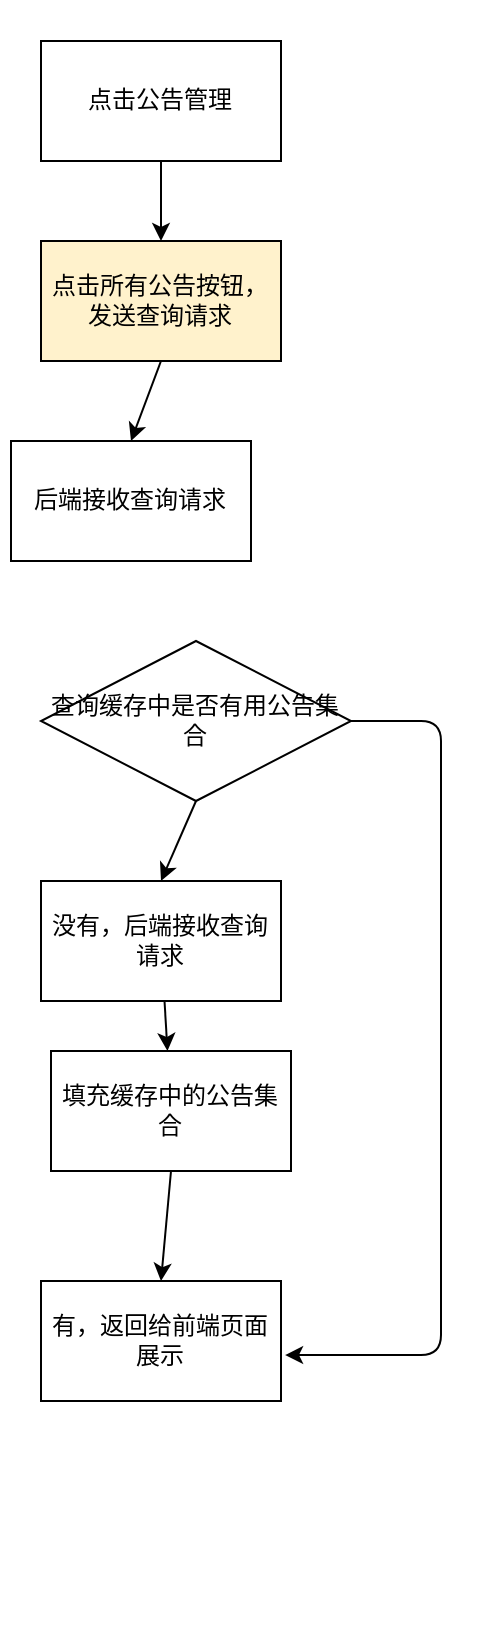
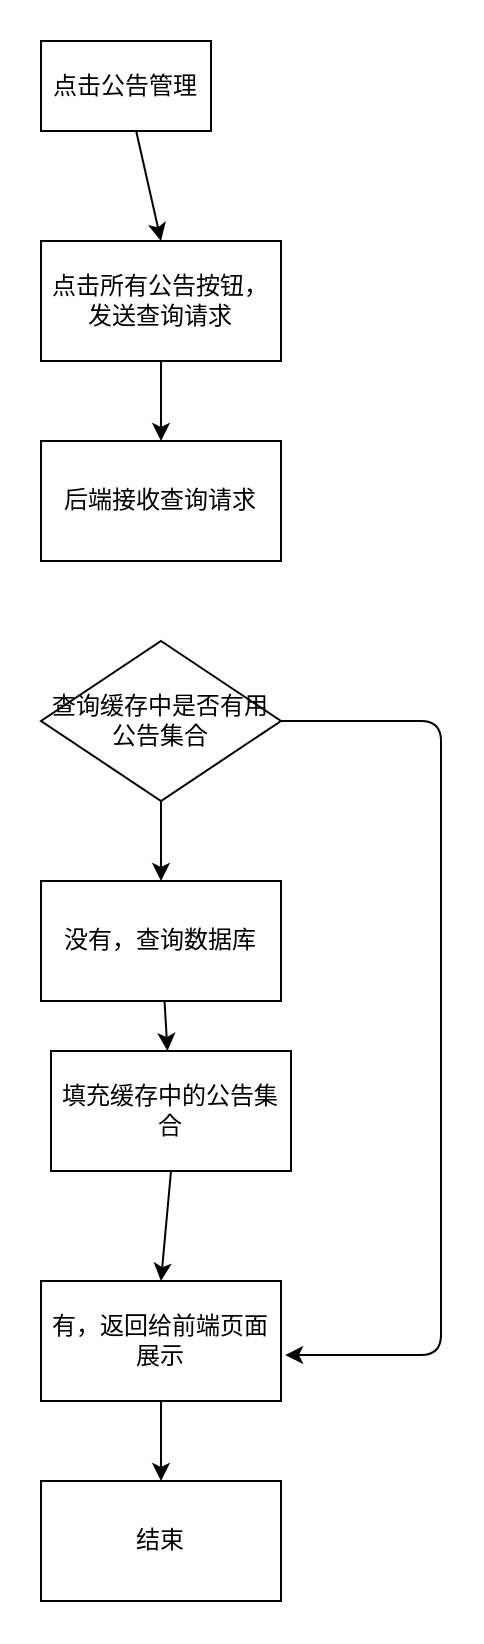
node "点击公告管理": size 240x120 -> 170x90
node "点击所有公告按钮，发送查询请求": fillcolor #fff2cc -> #ffffff
node "后端接收查询请求": moved (131, 501) -> (161, 501)
node "查询缓存中是否有用公告集合": size 310x160 -> 240x160
node "没有，后端接收查询请求": label "没有，后端接收查询请求" -> "没有，查询数据库"
edge "有，返回给前端页面展示" -> "结束": added
node "结束": added
